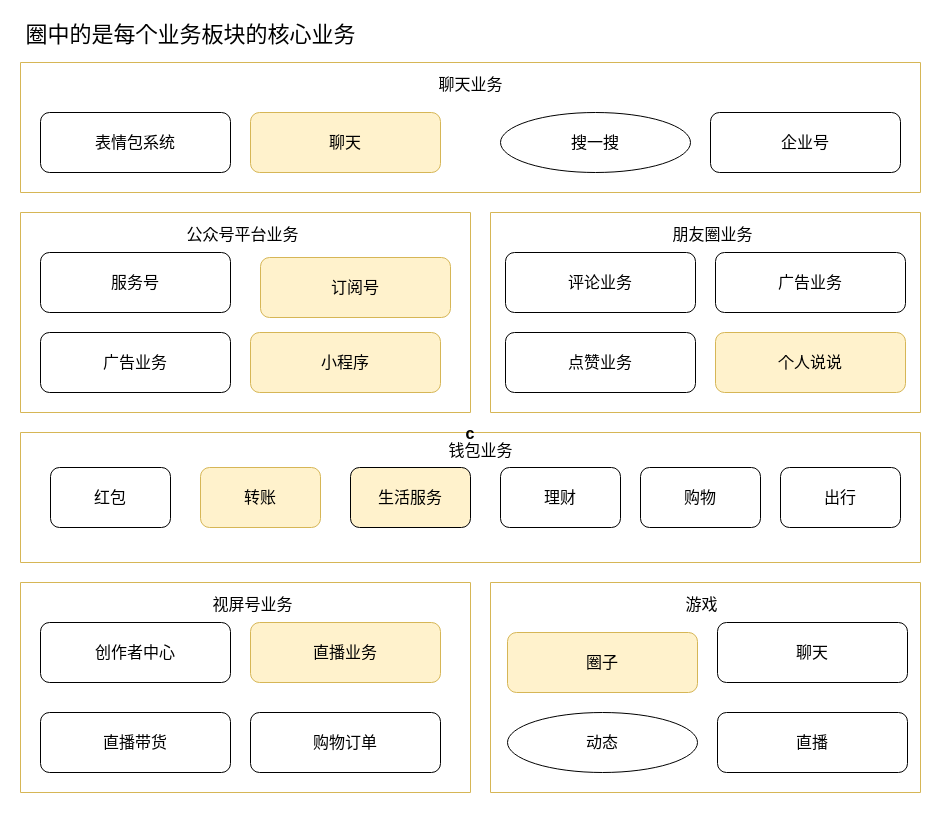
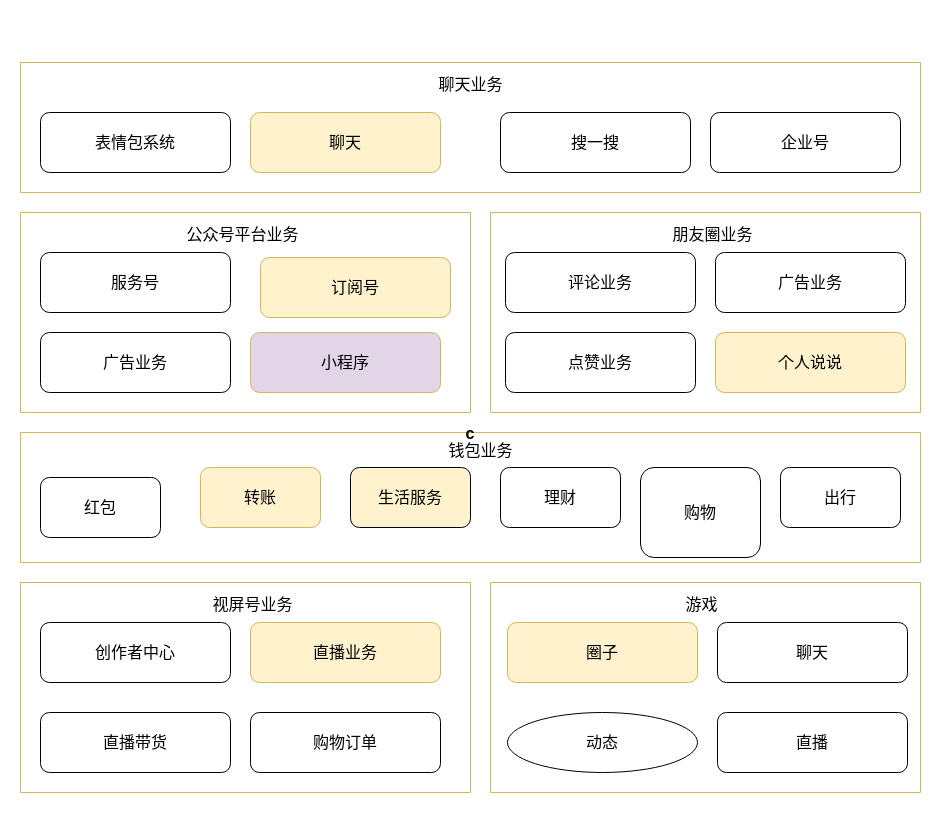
node "圈中的是每个业务板块的核心业务": removed
node "搜一搜": shape ellipse -> rounded rectangle
node "小程序": fillcolor #fff2cc -> #e1d5e7
node "红包": moved (111, 498) -> (101, 508)
node "购物": size 120x60 -> 120x90
node "圈子": moved (603, 663) -> (603, 653)
